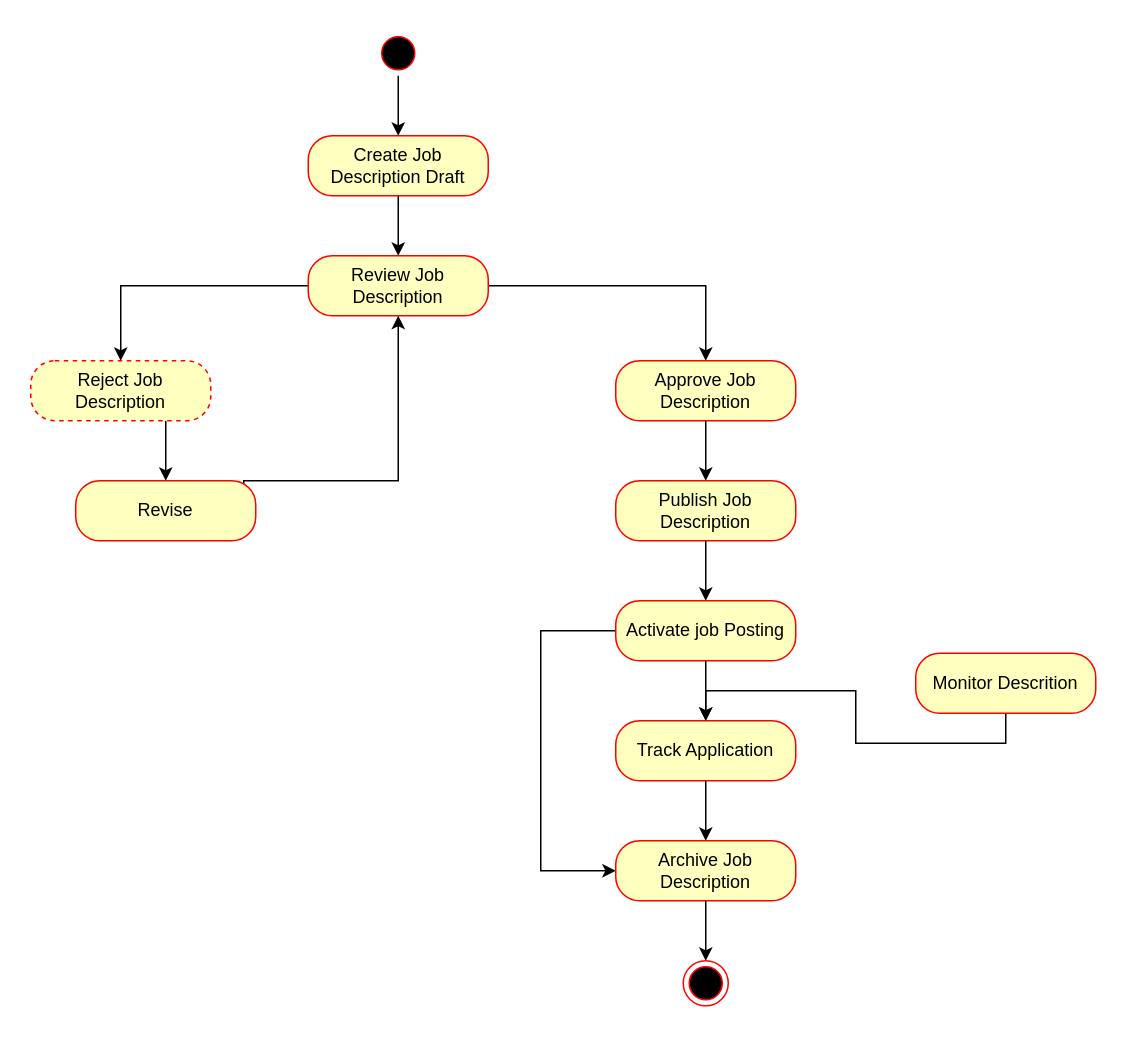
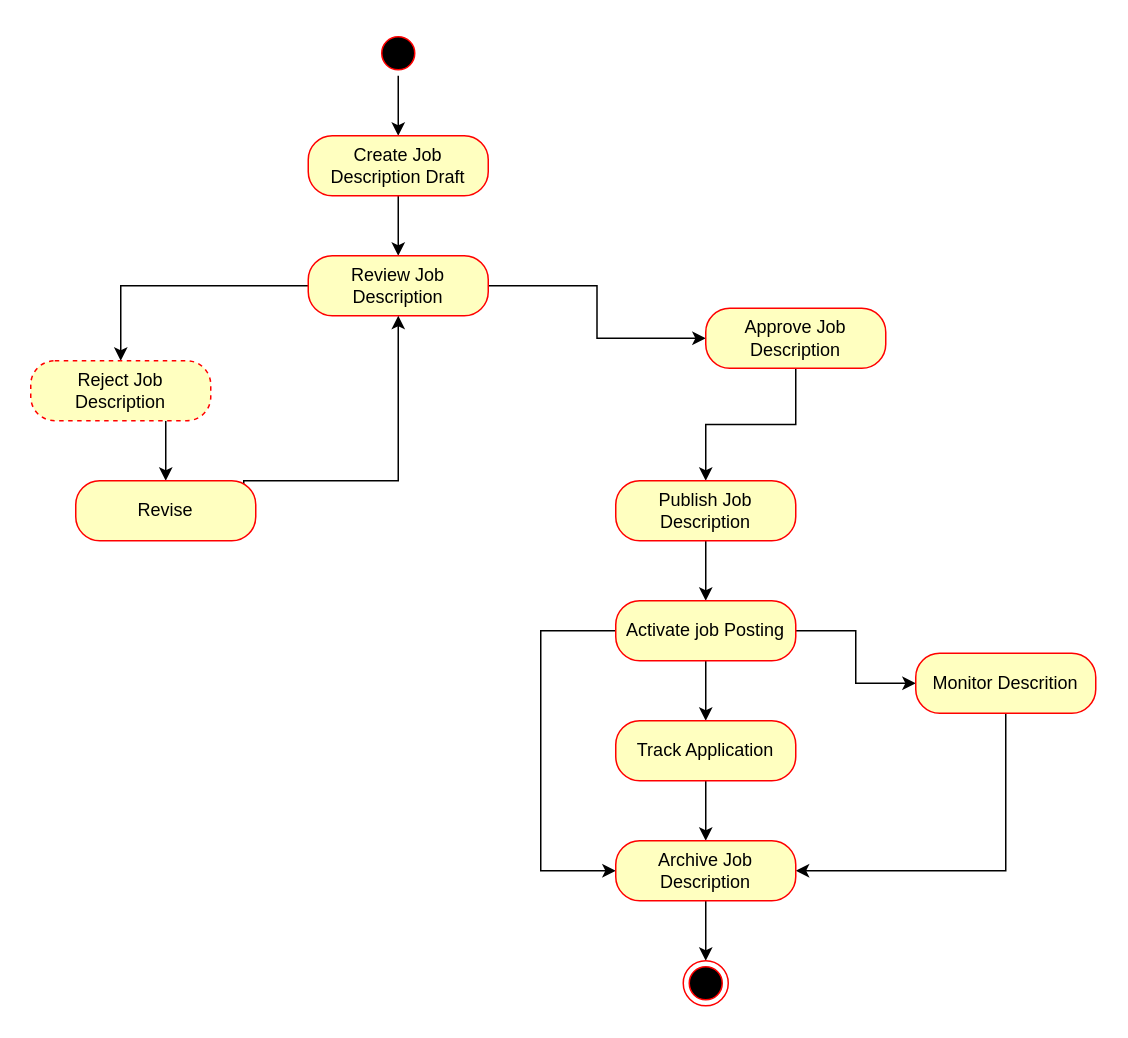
node "Approve Job Description": moved (706, 391) -> (796, 338)
edge "Activate job Posting" -> "Monitor Descrition": added
edge "Monitor Descrition" -> "Track Application": now "Monitor Descrition" -> "Archive Job Description"
